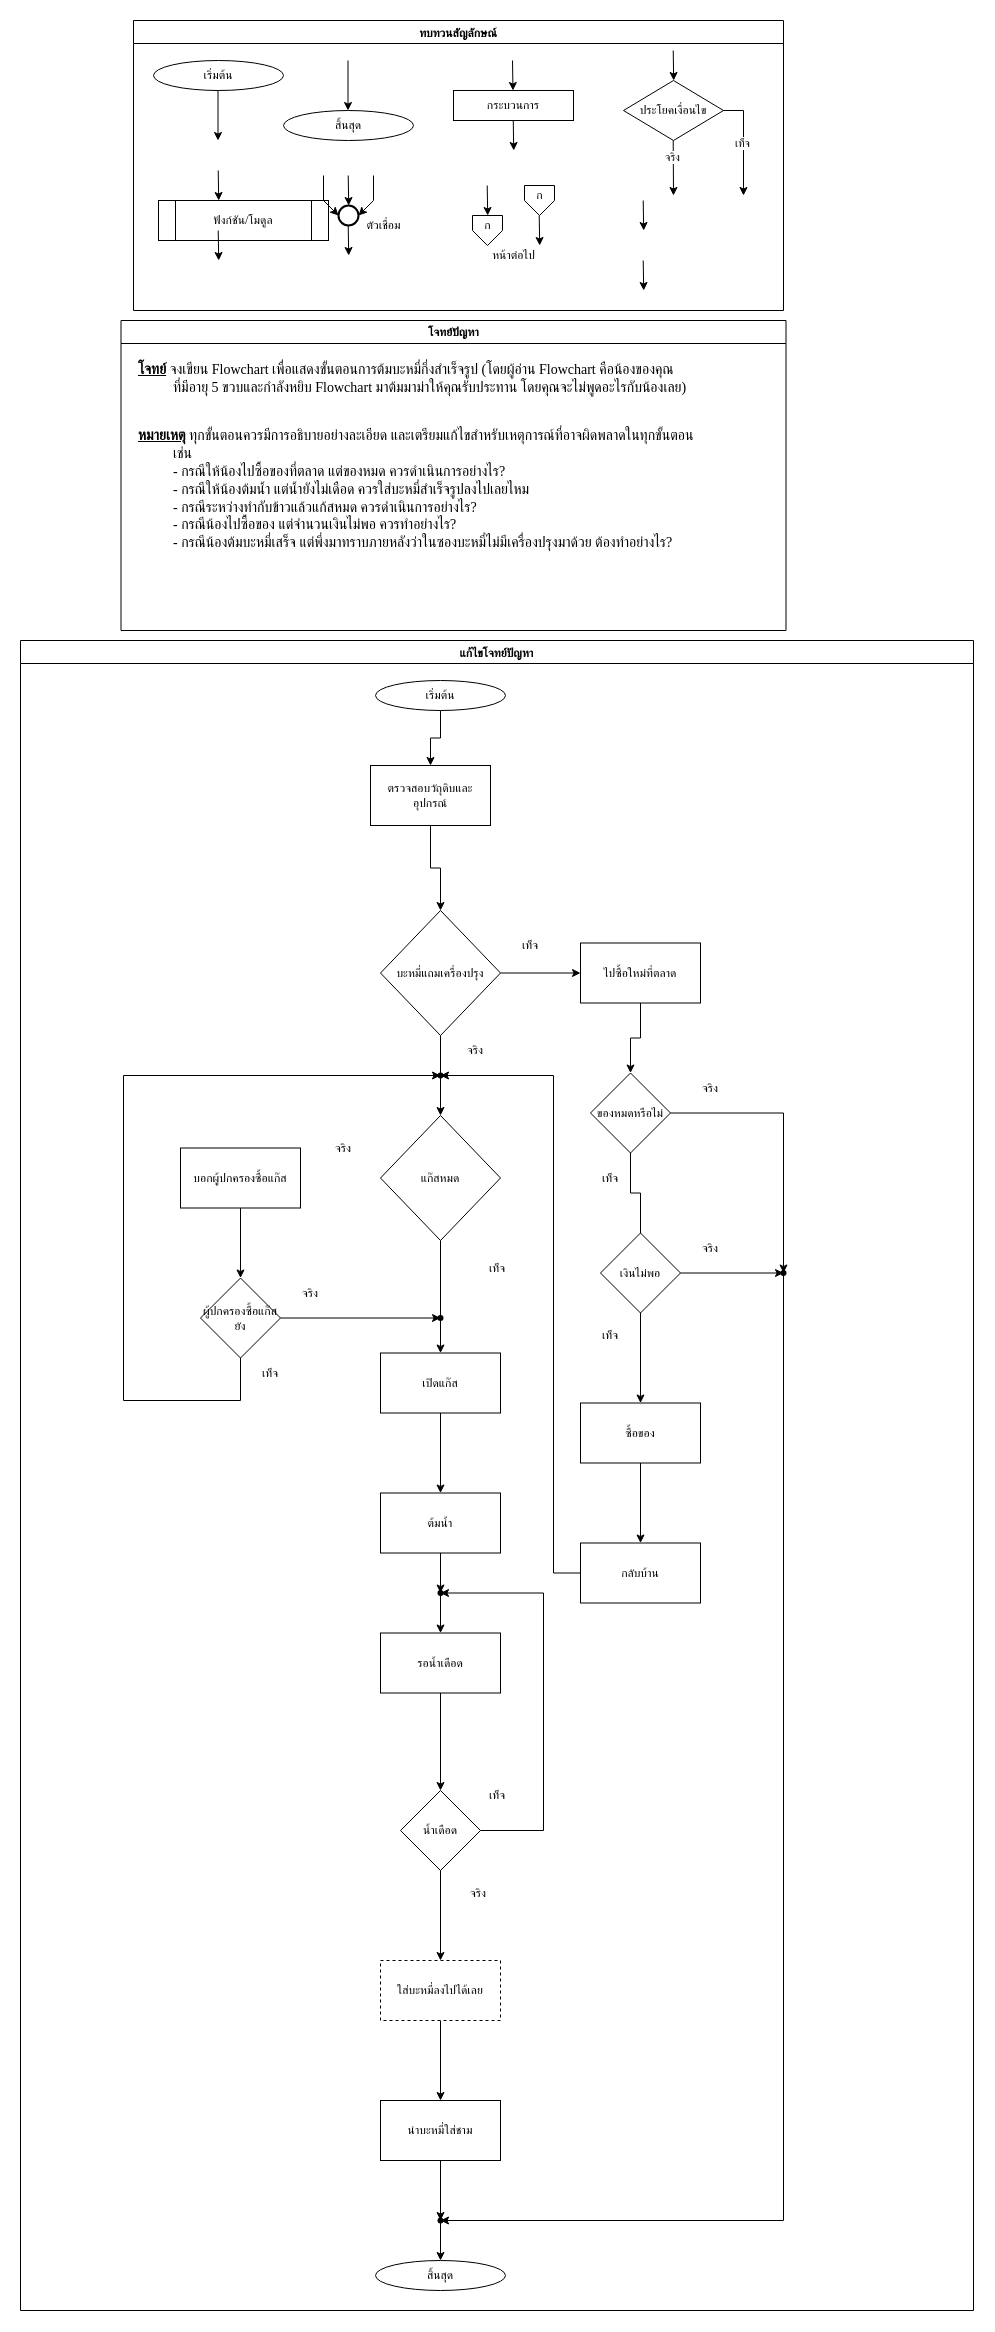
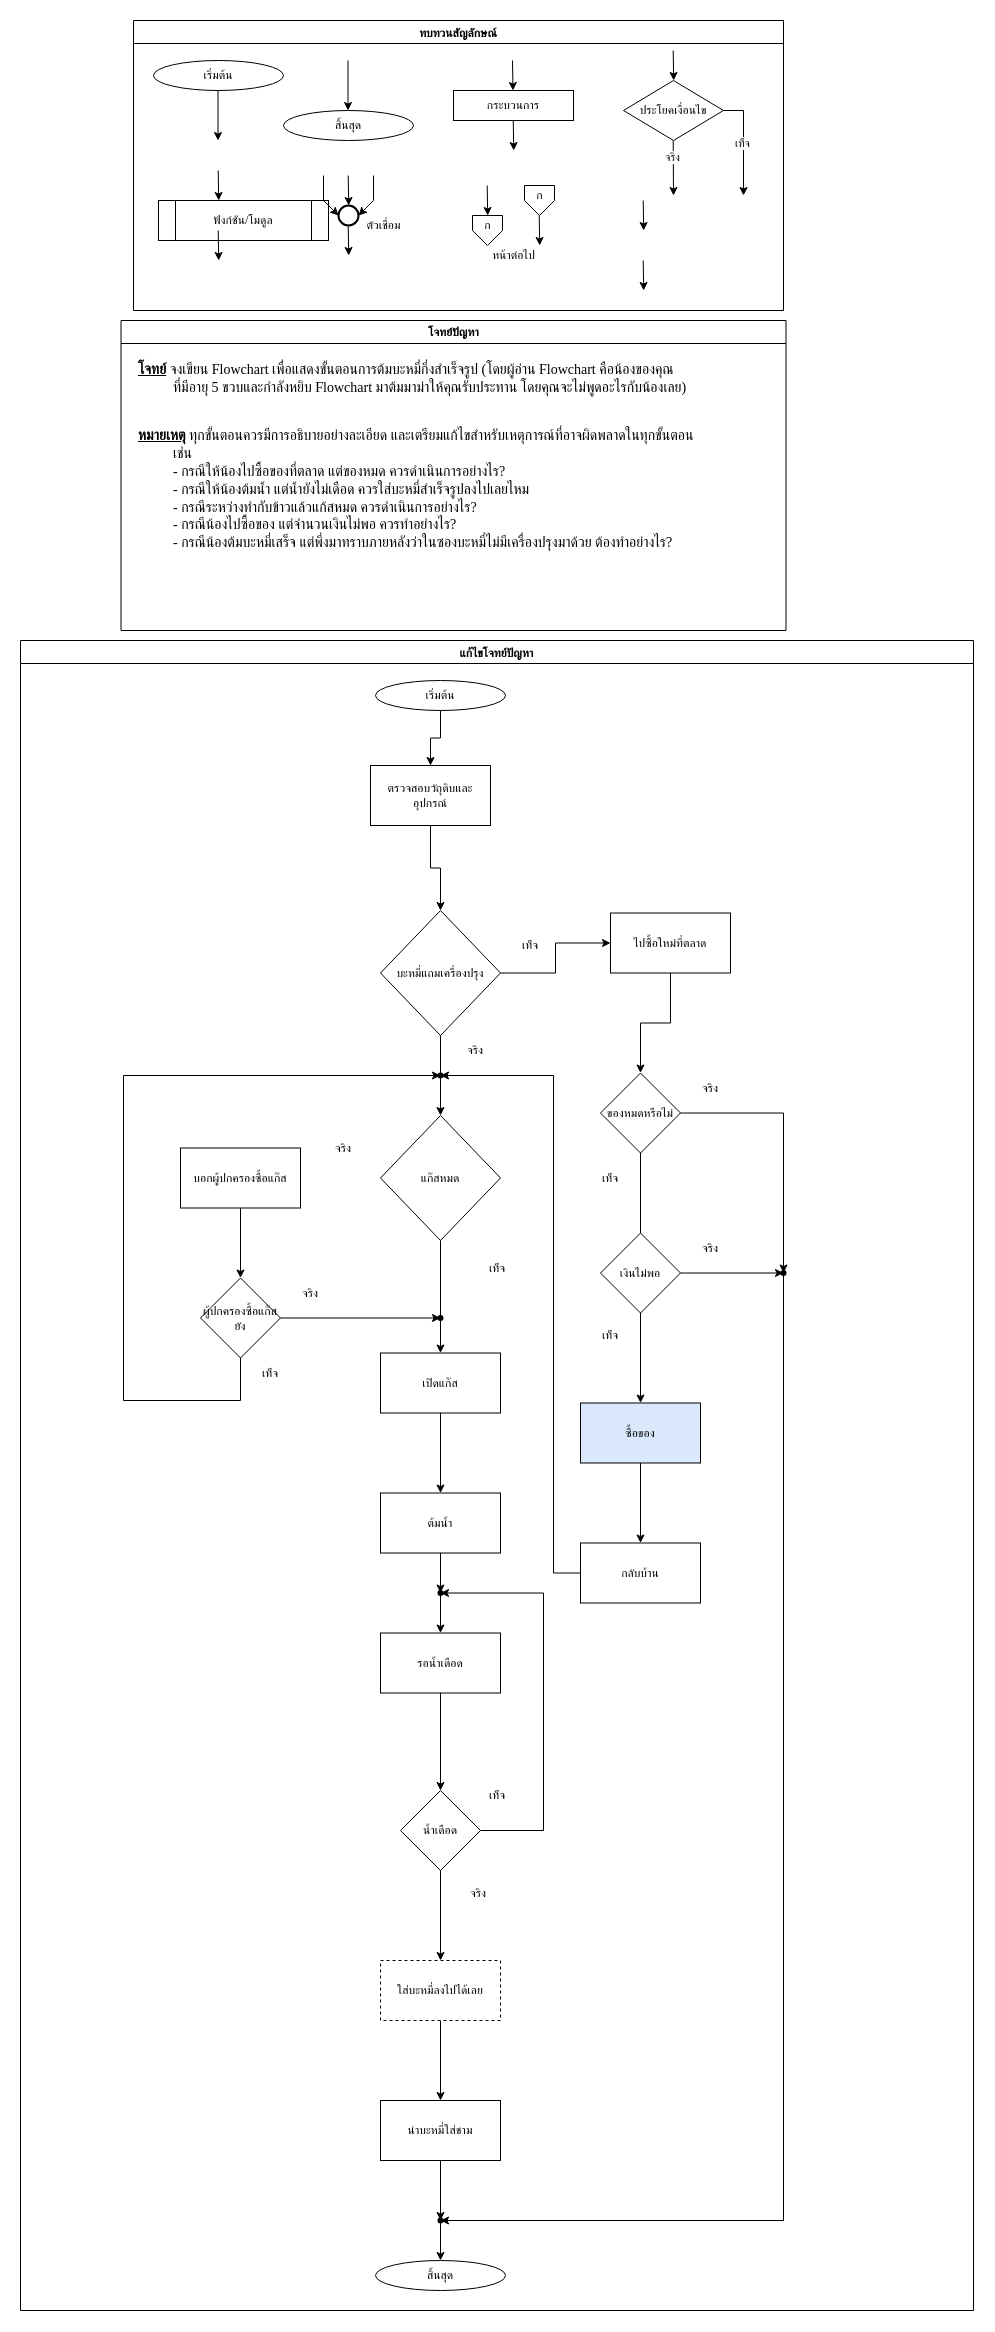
node "ไปซื้อใหม่ที่ตลาด": moved (641, 973) -> (671, 943)
node "ของหมดหรือไม่": moved (631, 1113) -> (641, 1113)
node "ซื้อของ": fillcolor #ffffff -> #dae8fc
